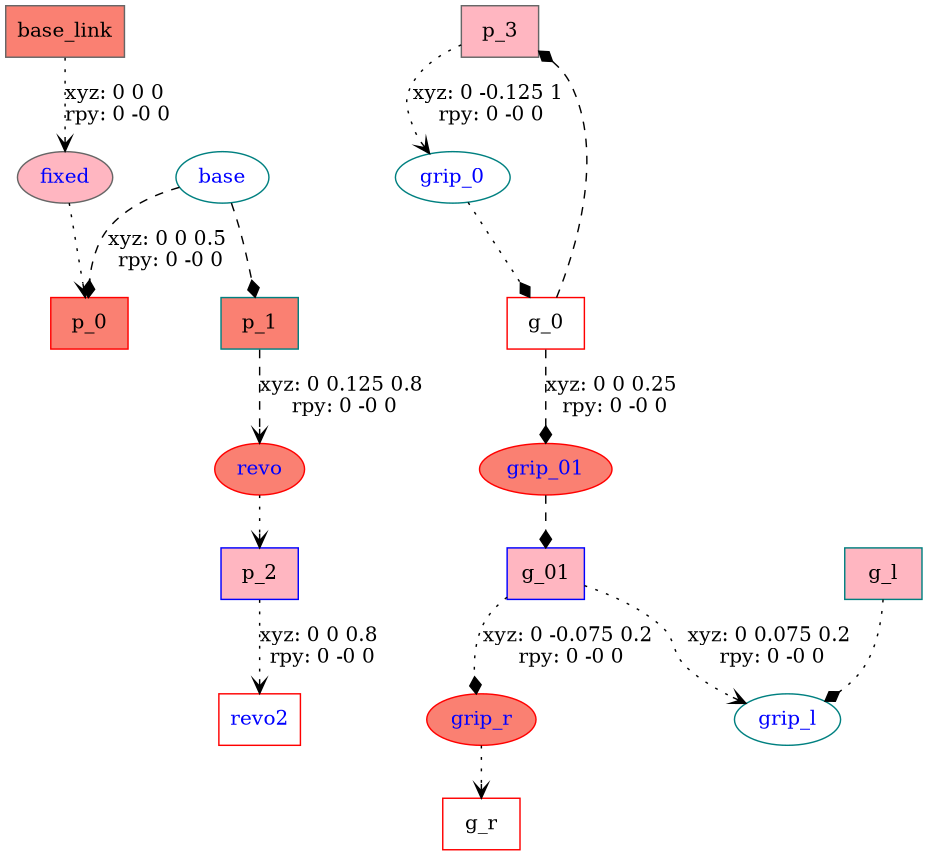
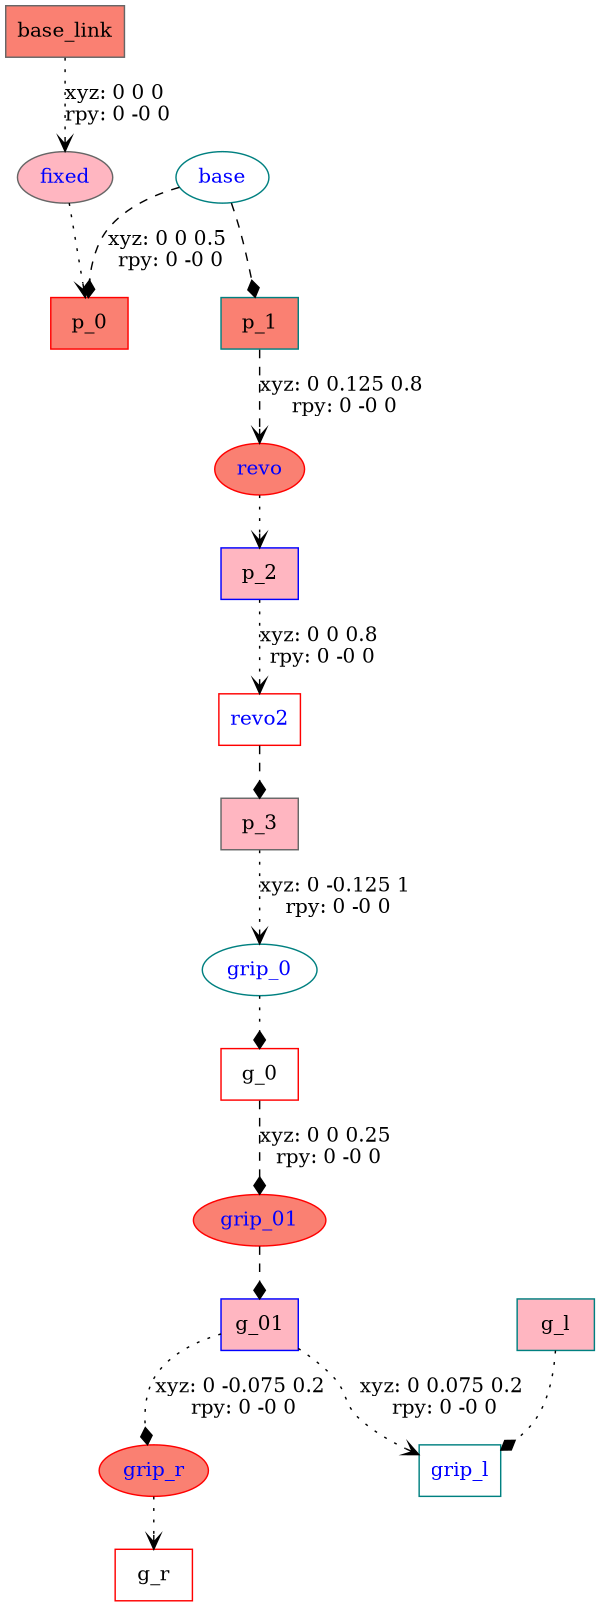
edge "g_0" -> "p_3": now "revo2" -> "p_3"
node "grip_l": shape ellipse -> box
